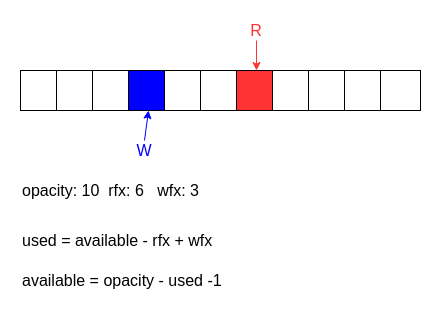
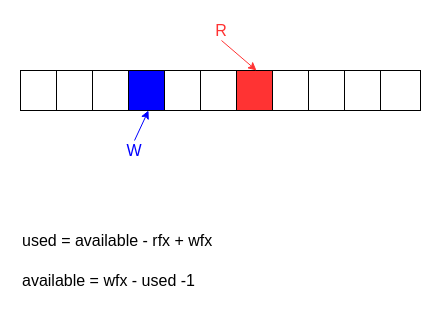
node "R": moved (257, 31) -> (222, 31)
node "W": moved (145, 151) -> (135, 151)
node "opacity: 10 rfx: 6 wfx: 3": removed
node "available = opacity - used -1": label "available = opacity - used -1" -> "available = wfx - used -1"
